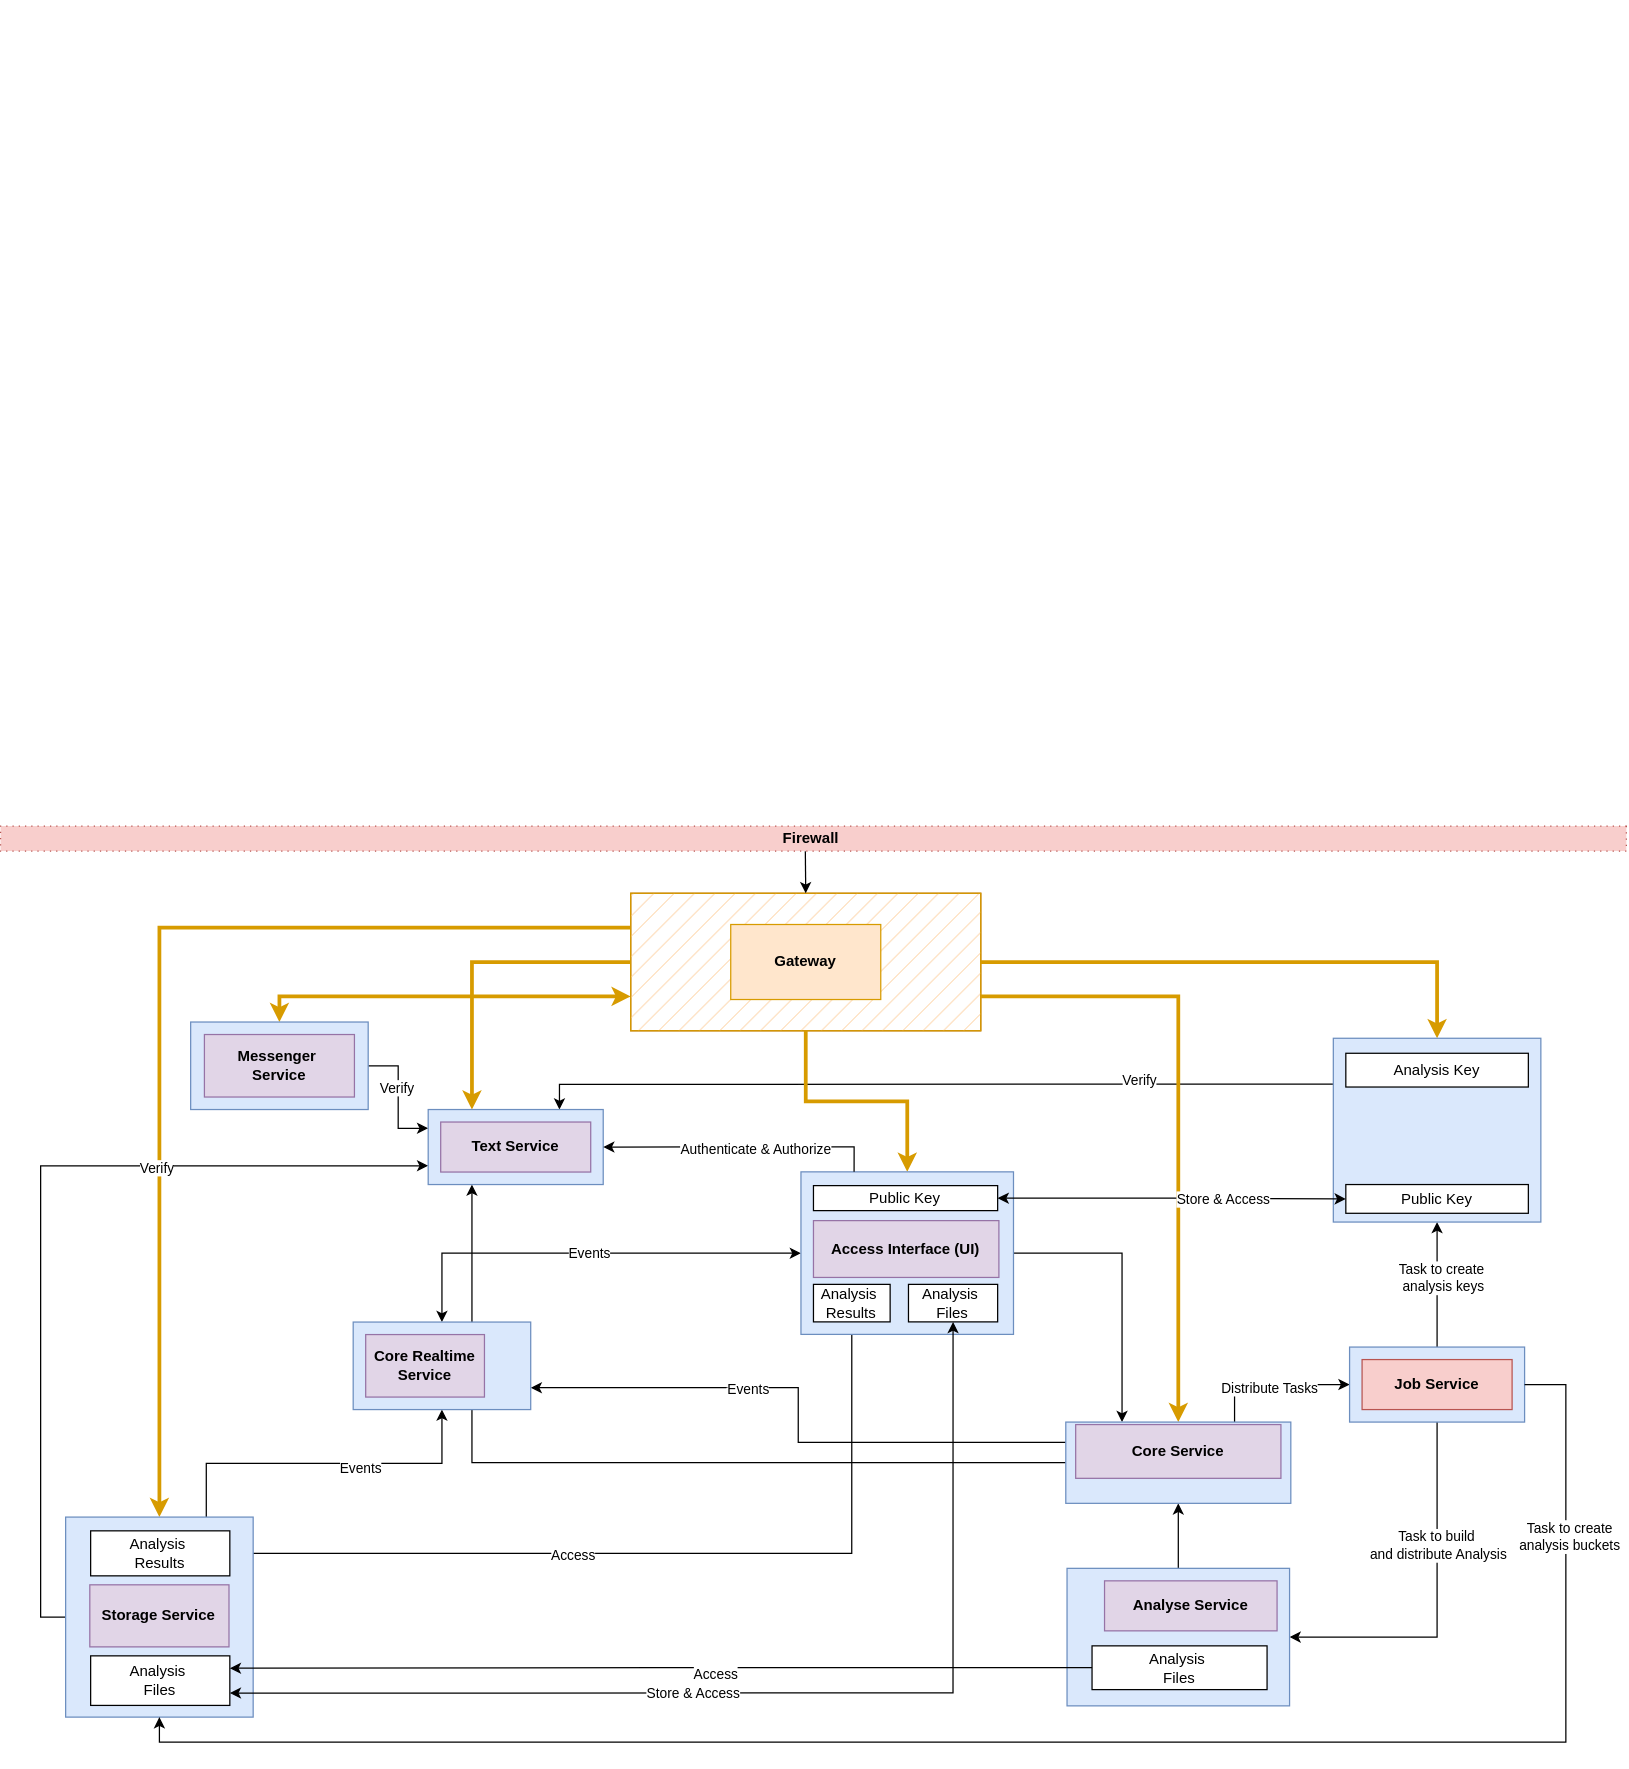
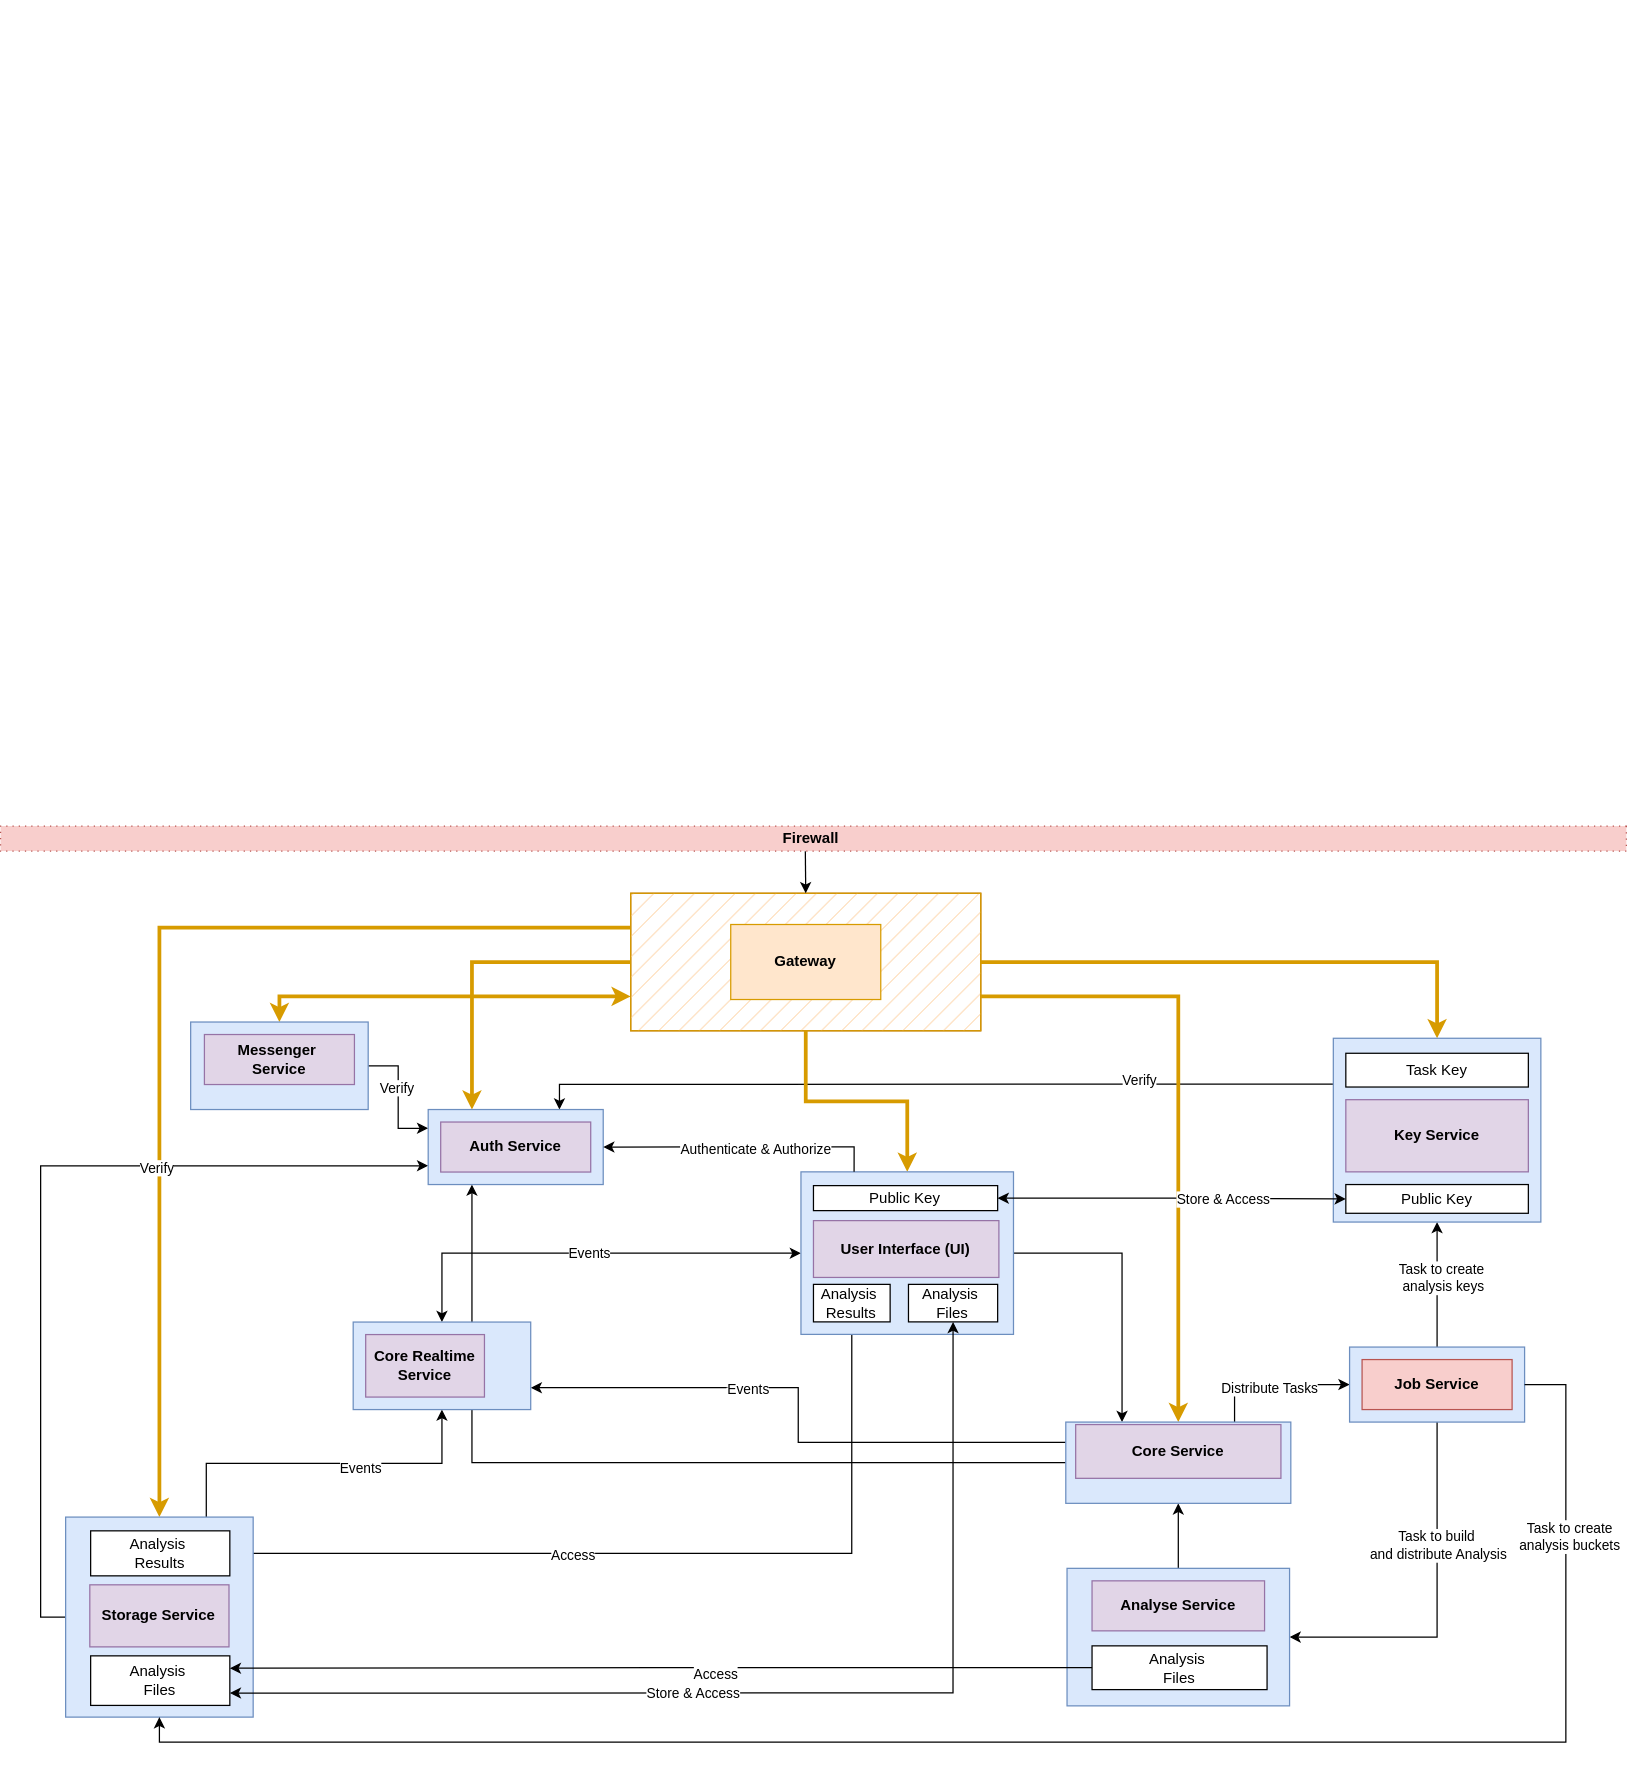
node "Messenger Service": size 150x63 -> 150x50
node "Analysis Key": label "Analysis Key" -> "Task Key"
node "Key Service": added
node "Text Service": label "Text Service" -> "Auth Service"
node "Access Interface (UI)": label "Access Interface (UI)" -> "User Interface (UI)"
node "Analyse Service": moved (1191, 1606) -> (1178, 1606)
